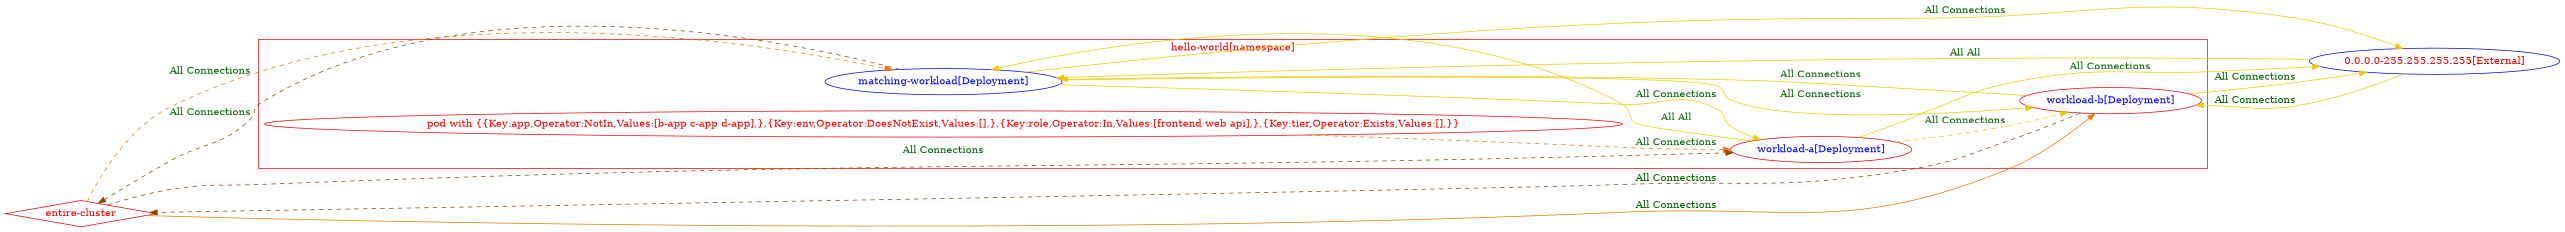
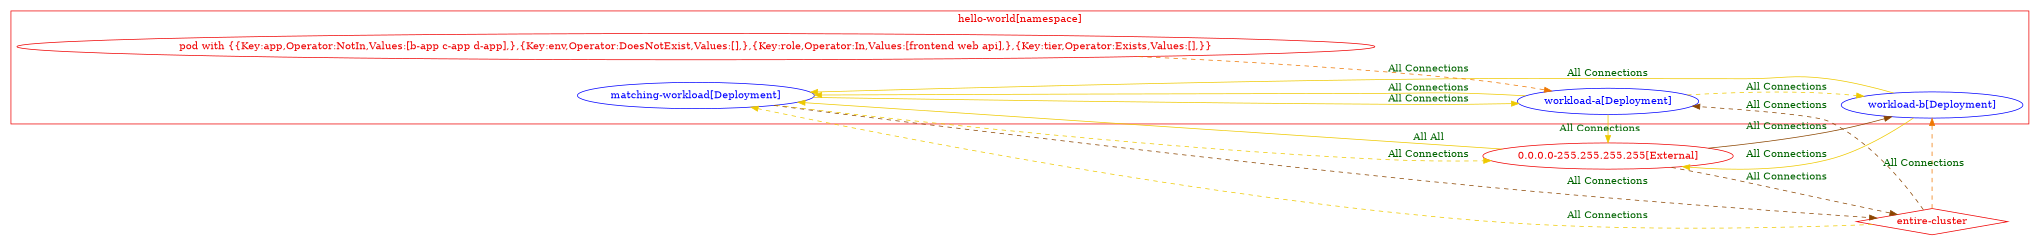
edge "matching-workload[Deployment]" -> "0.0.0.0-255.255.255.255[External]": style solid -> dashed
edge "entire-cluster" -> "matching-workload[Deployment]": color darkorange2 -> gold2
node "0.0.0.0-255.255.255.255[External]": color blue -> red2
edge "matching-workload[Deployment]" -> "workload-b[Deployment]": removed, label "All Connections"
node "workload-b[Deployment]": color red2 -> blue
edge "0.0.0.0-255.255.255.255[External]" -> "workload-b[Deployment]": color gold2 -> darkorange4
edge "workload-a[Deployment]" -> "matching-workload[Deployment]": label "All All" -> "All Connections"
node "workload-a[Deployment]": color red2 -> blue
edge "workload-b[Deployment]" -> "entire-cluster": now "0.0.0.0-255.255.255.255[External]" -> "entire-cluster"
edge "entire-cluster" -> "workload-b[Deployment]": style solid -> dashed
